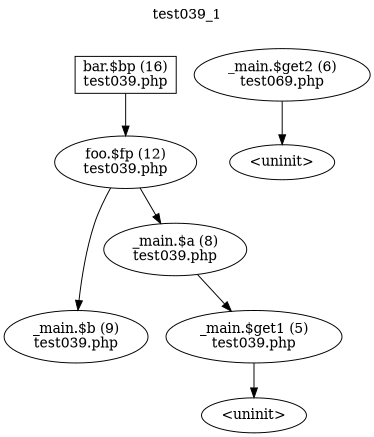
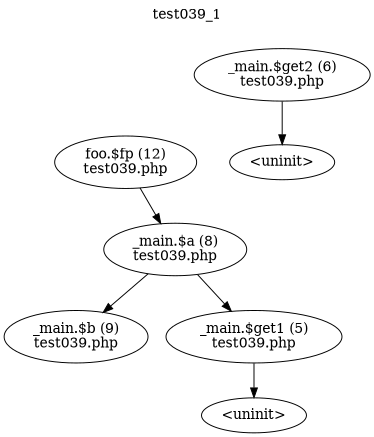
node "bar.$bp (16) test039.php": removed
node "_main.$get2 (6) test069.php": label "_main.$get2 (6) test069.php" -> "_main.$get2 (6) test039.php"
edge "foo.$fp (12) test039.php" -> "_main.$b (9) test039.php": now "_main.$a (8) test039.php" -> "_main.$b (9) test039.php"
